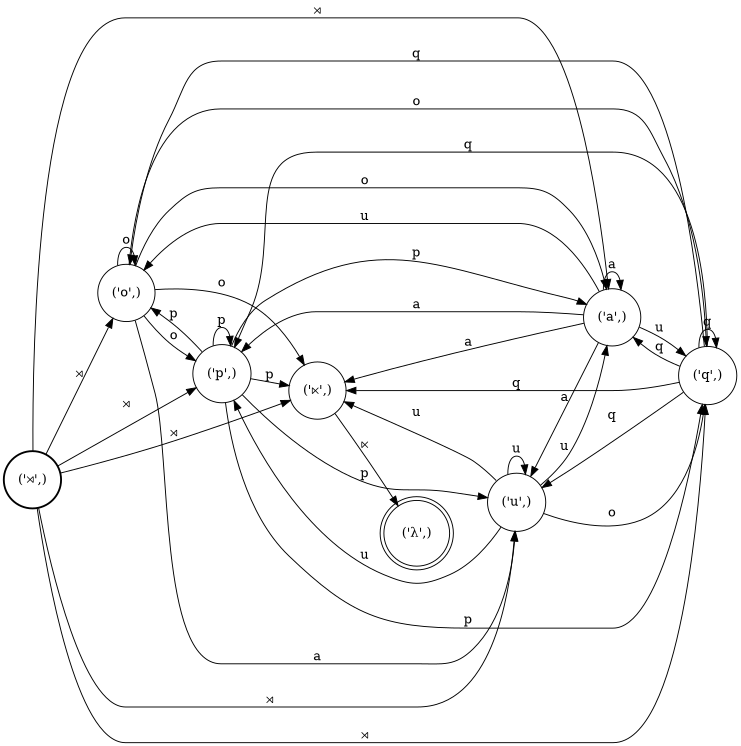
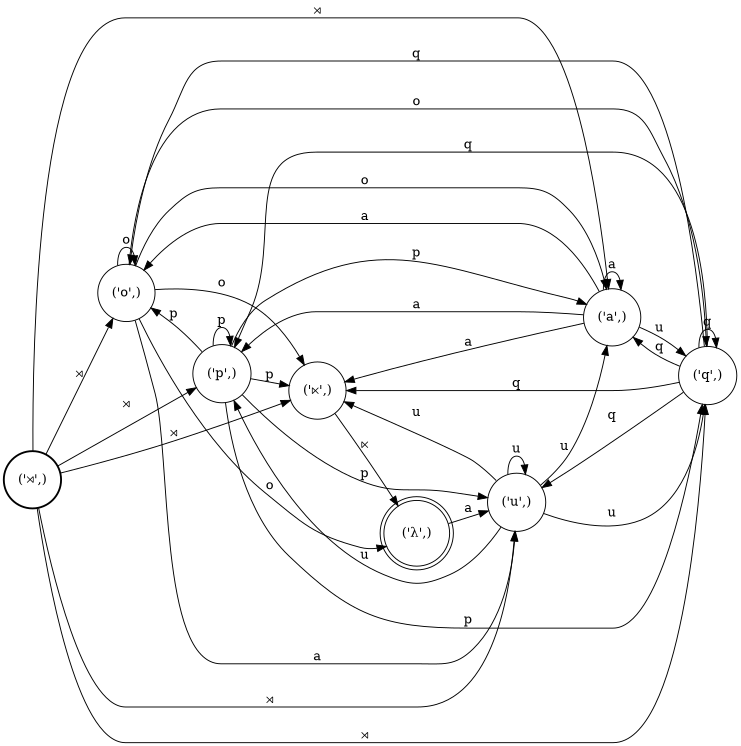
edge "('a',)" -> "('o',)": label "u" -> "a"
edge "('o',)" -> "('p',)": now "('o',)" -> "('λ',)"
edge "('a',)" -> "('u',)": now "('λ',)" -> "('u',)"
edge "('u',)" -> "('q',)": label "o" -> "u"
